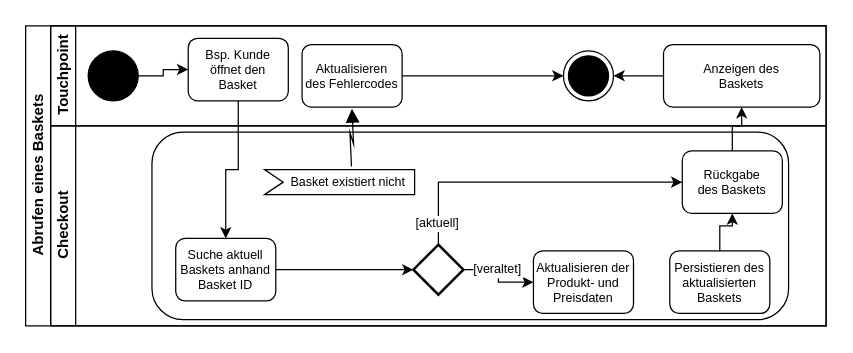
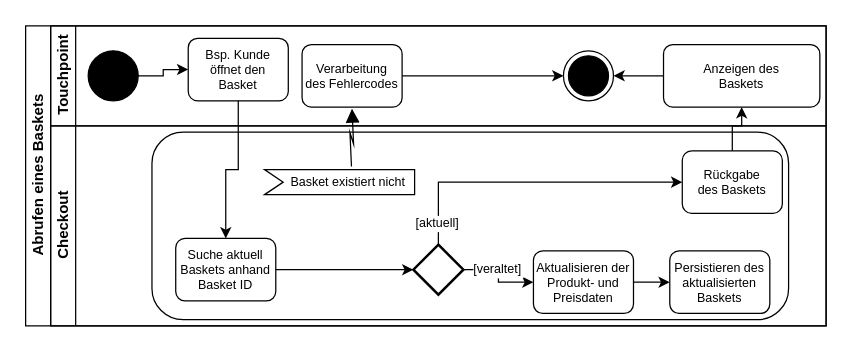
node "Aktualisieren des Fehlercodes": label "Aktualisieren des Fehlercodes" -> "Verarbeitung des Fehlercodes"
edge "Persistieren des aktualisierten Baskets" -> "Rückgabe des Baskets": removed
edge "Aktualisieren der Produkt- und Preisdaten" -> "Persistieren des aktualisierten Baskets": added
